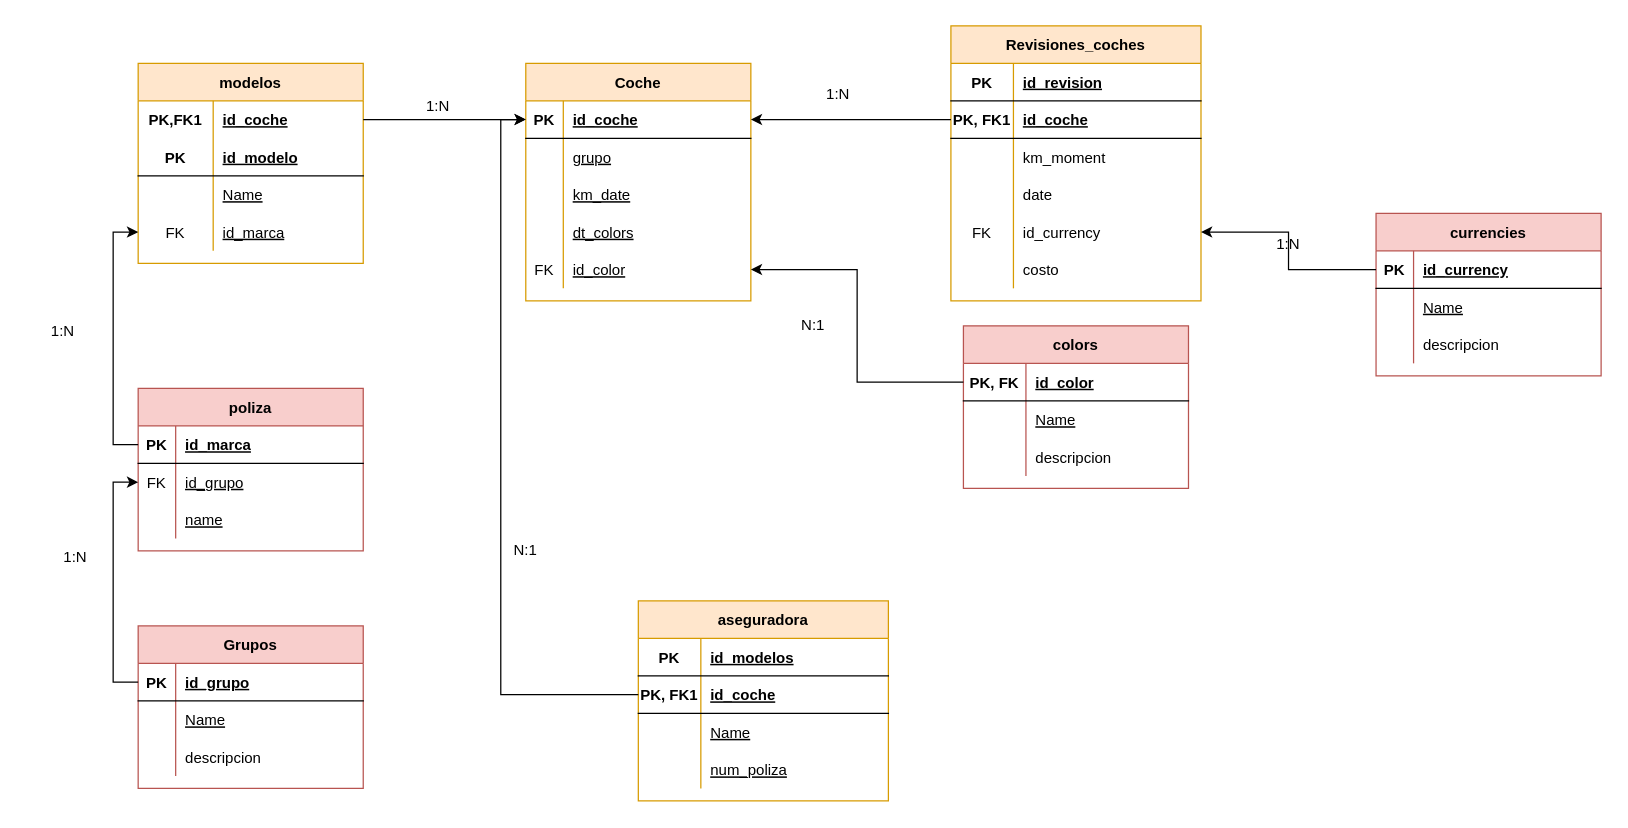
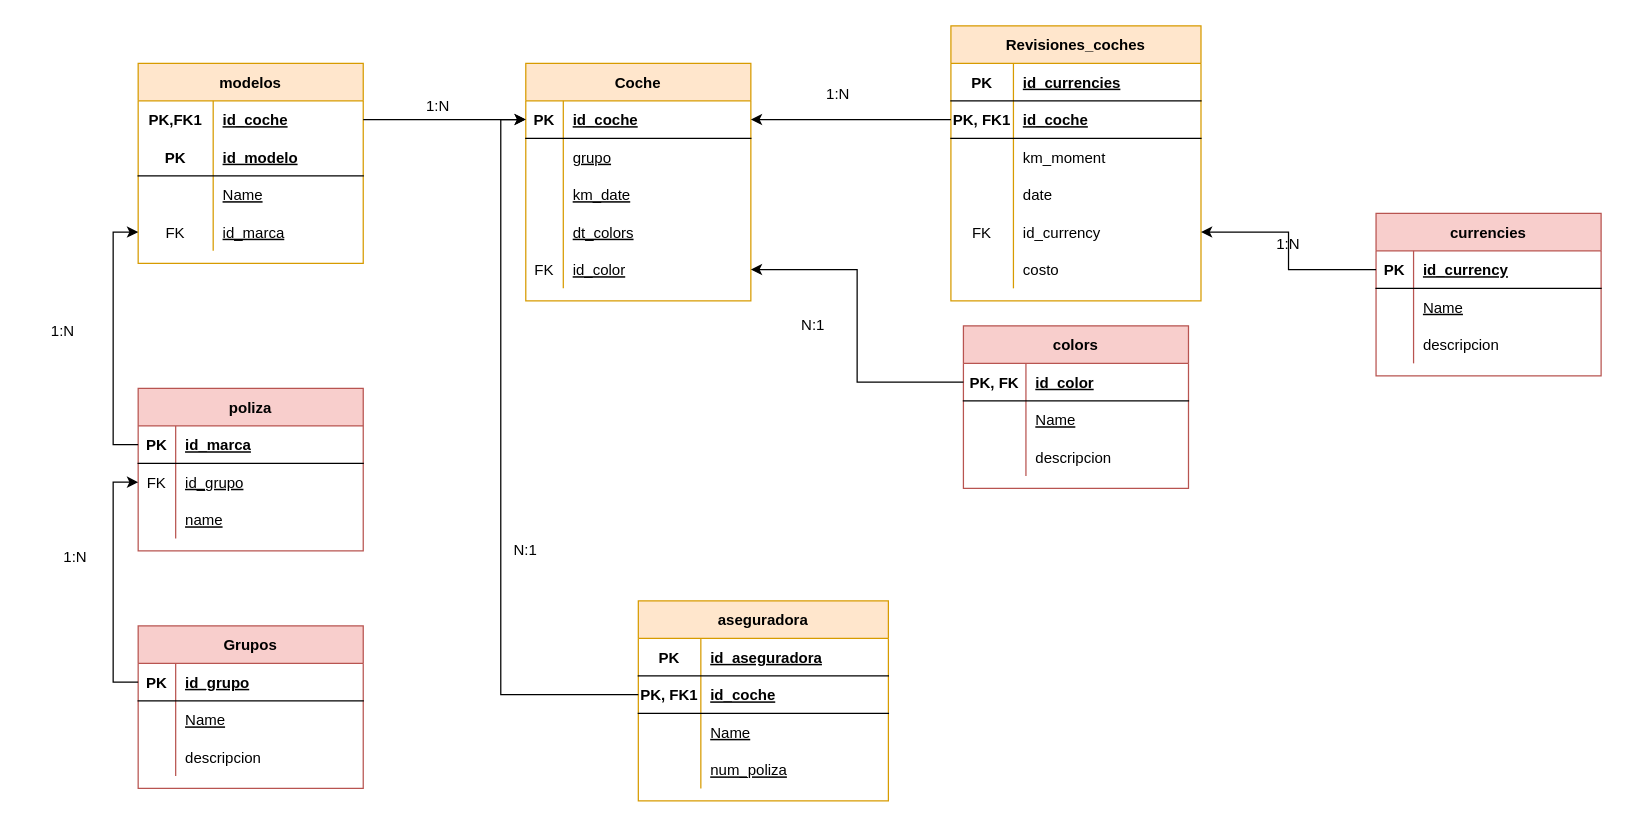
node "id_revision": label "id_revision" -> "id_currencies"
node "id_modelos": label "id_modelos" -> "id_aseguradora"
